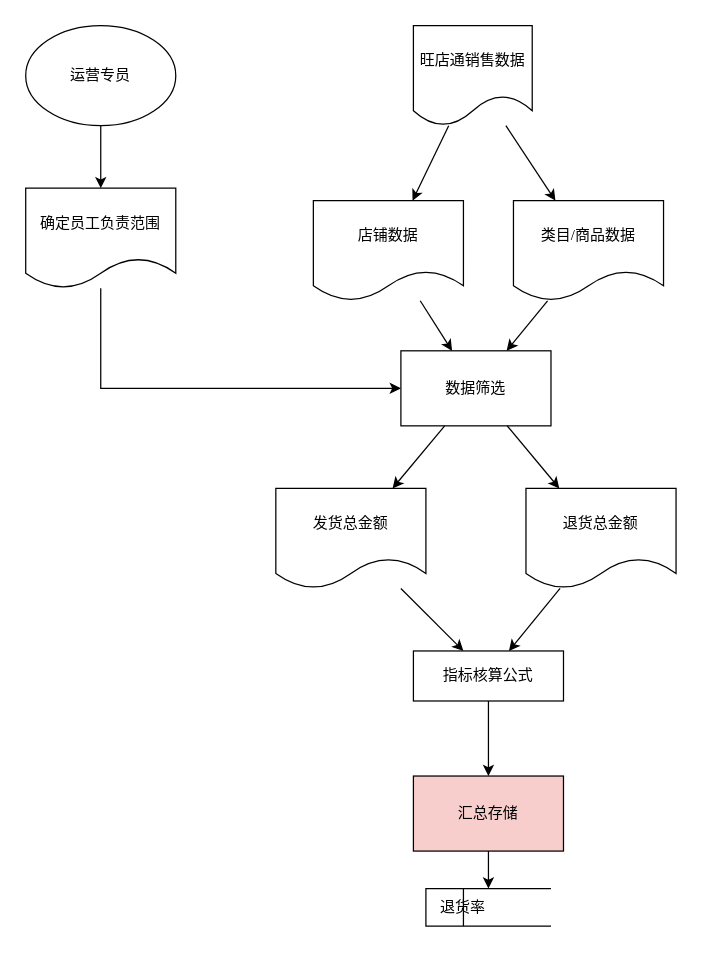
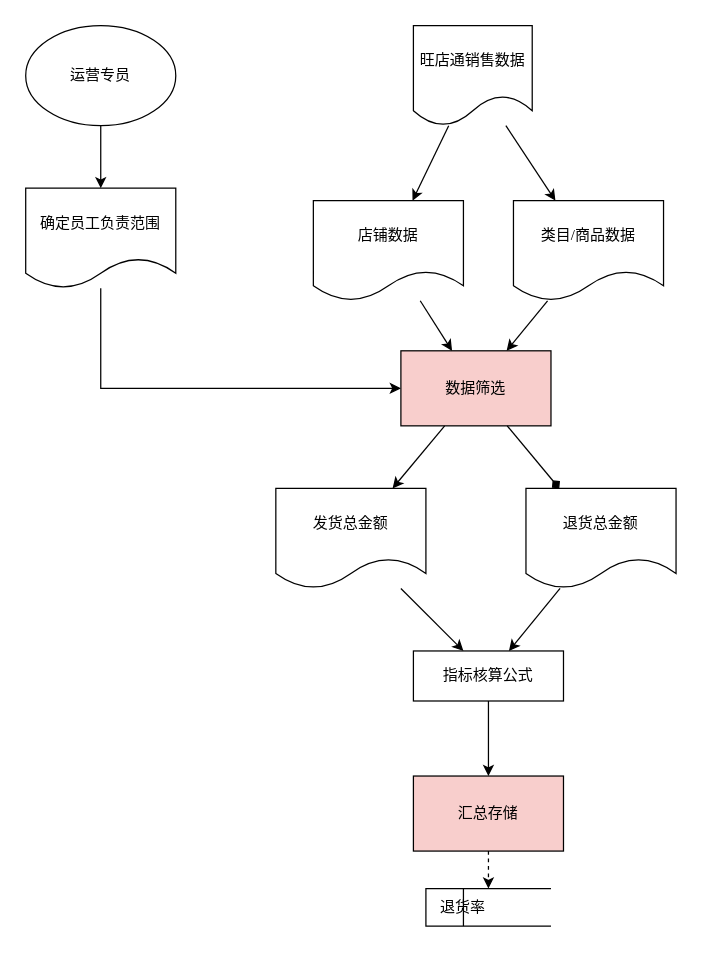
node "数据筛选": fillcolor #ffffff -> #f8cecc
edge "数据筛选" -> "退货总金额": arrowhead classic -> diamond
edge "汇总存储" -> "退货率": style solid -> dashed
